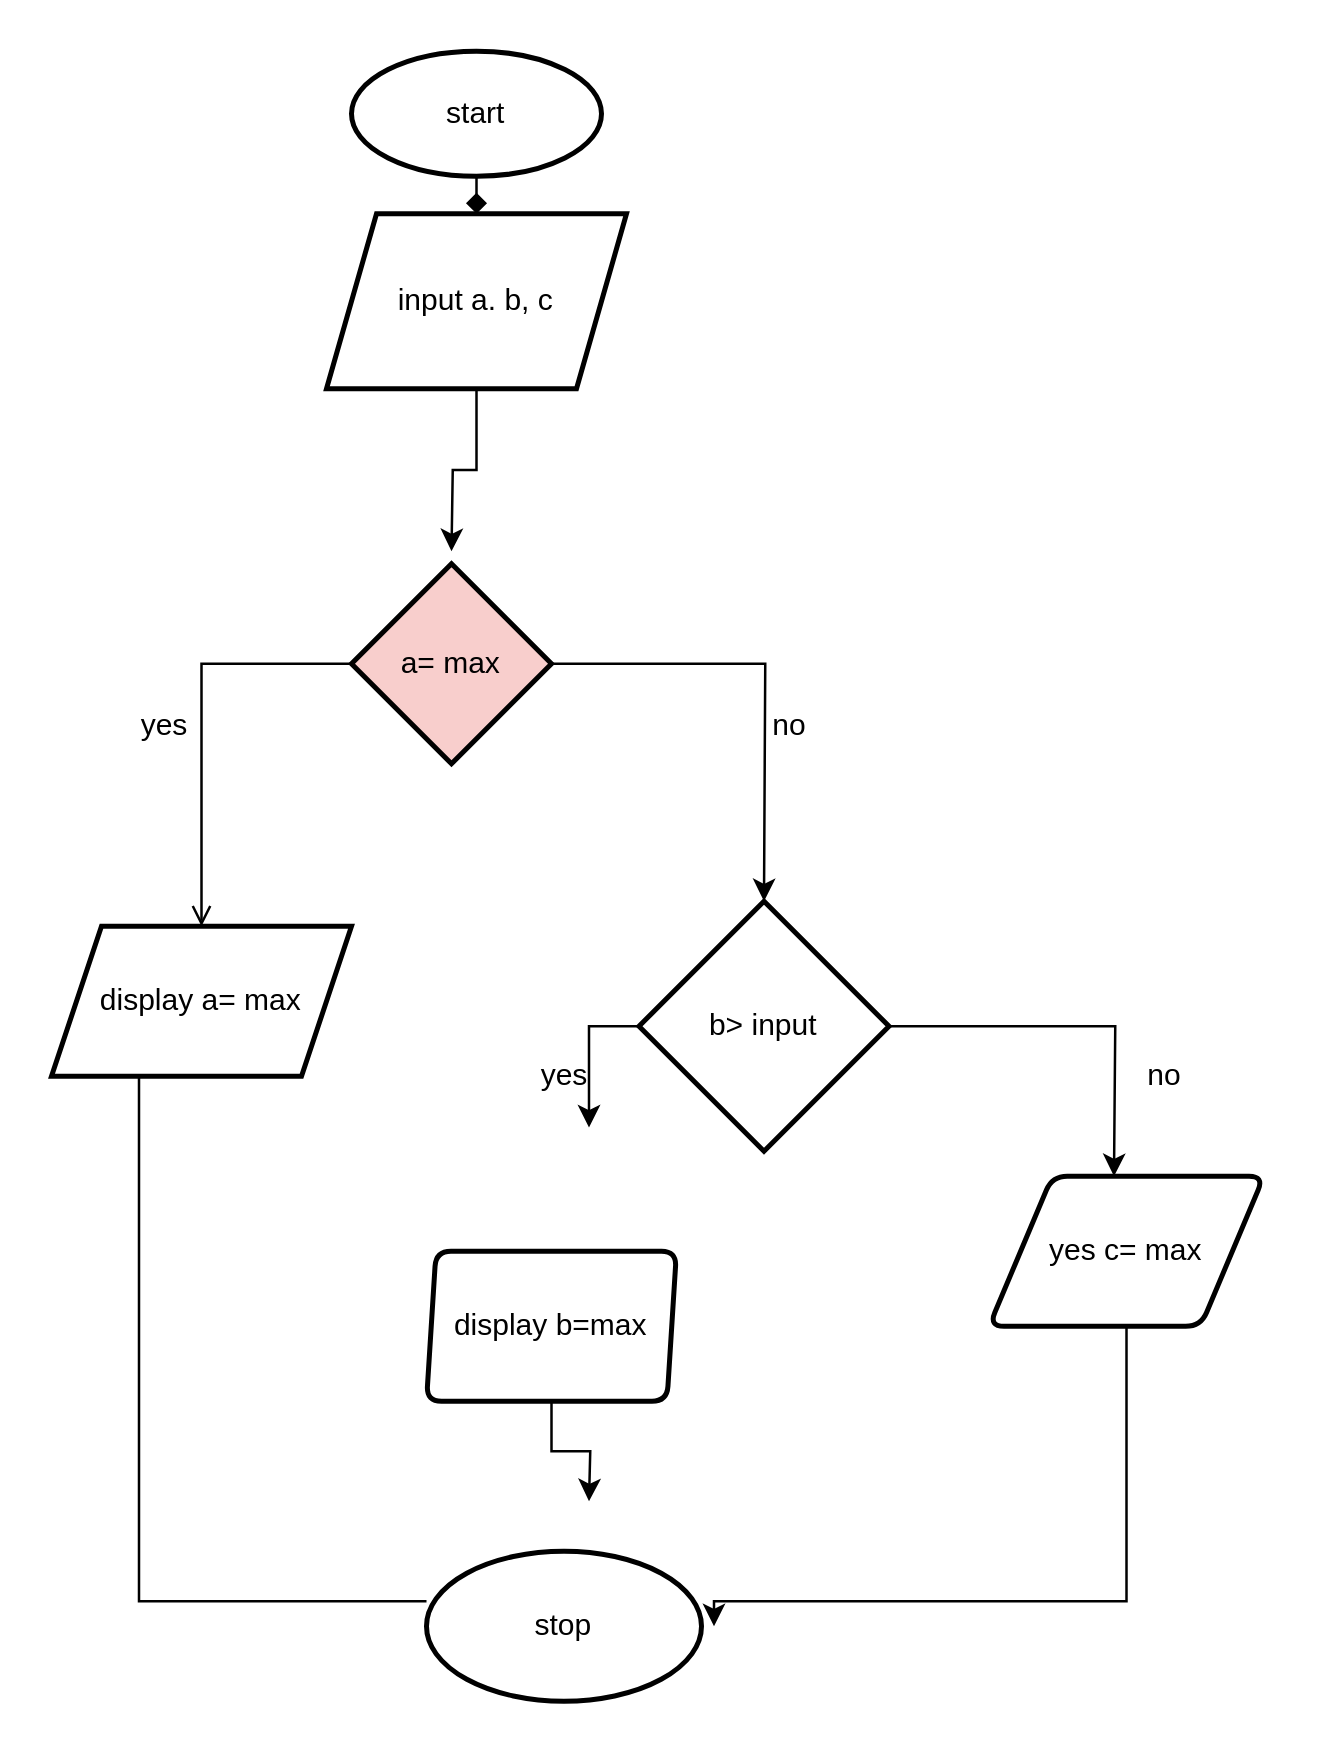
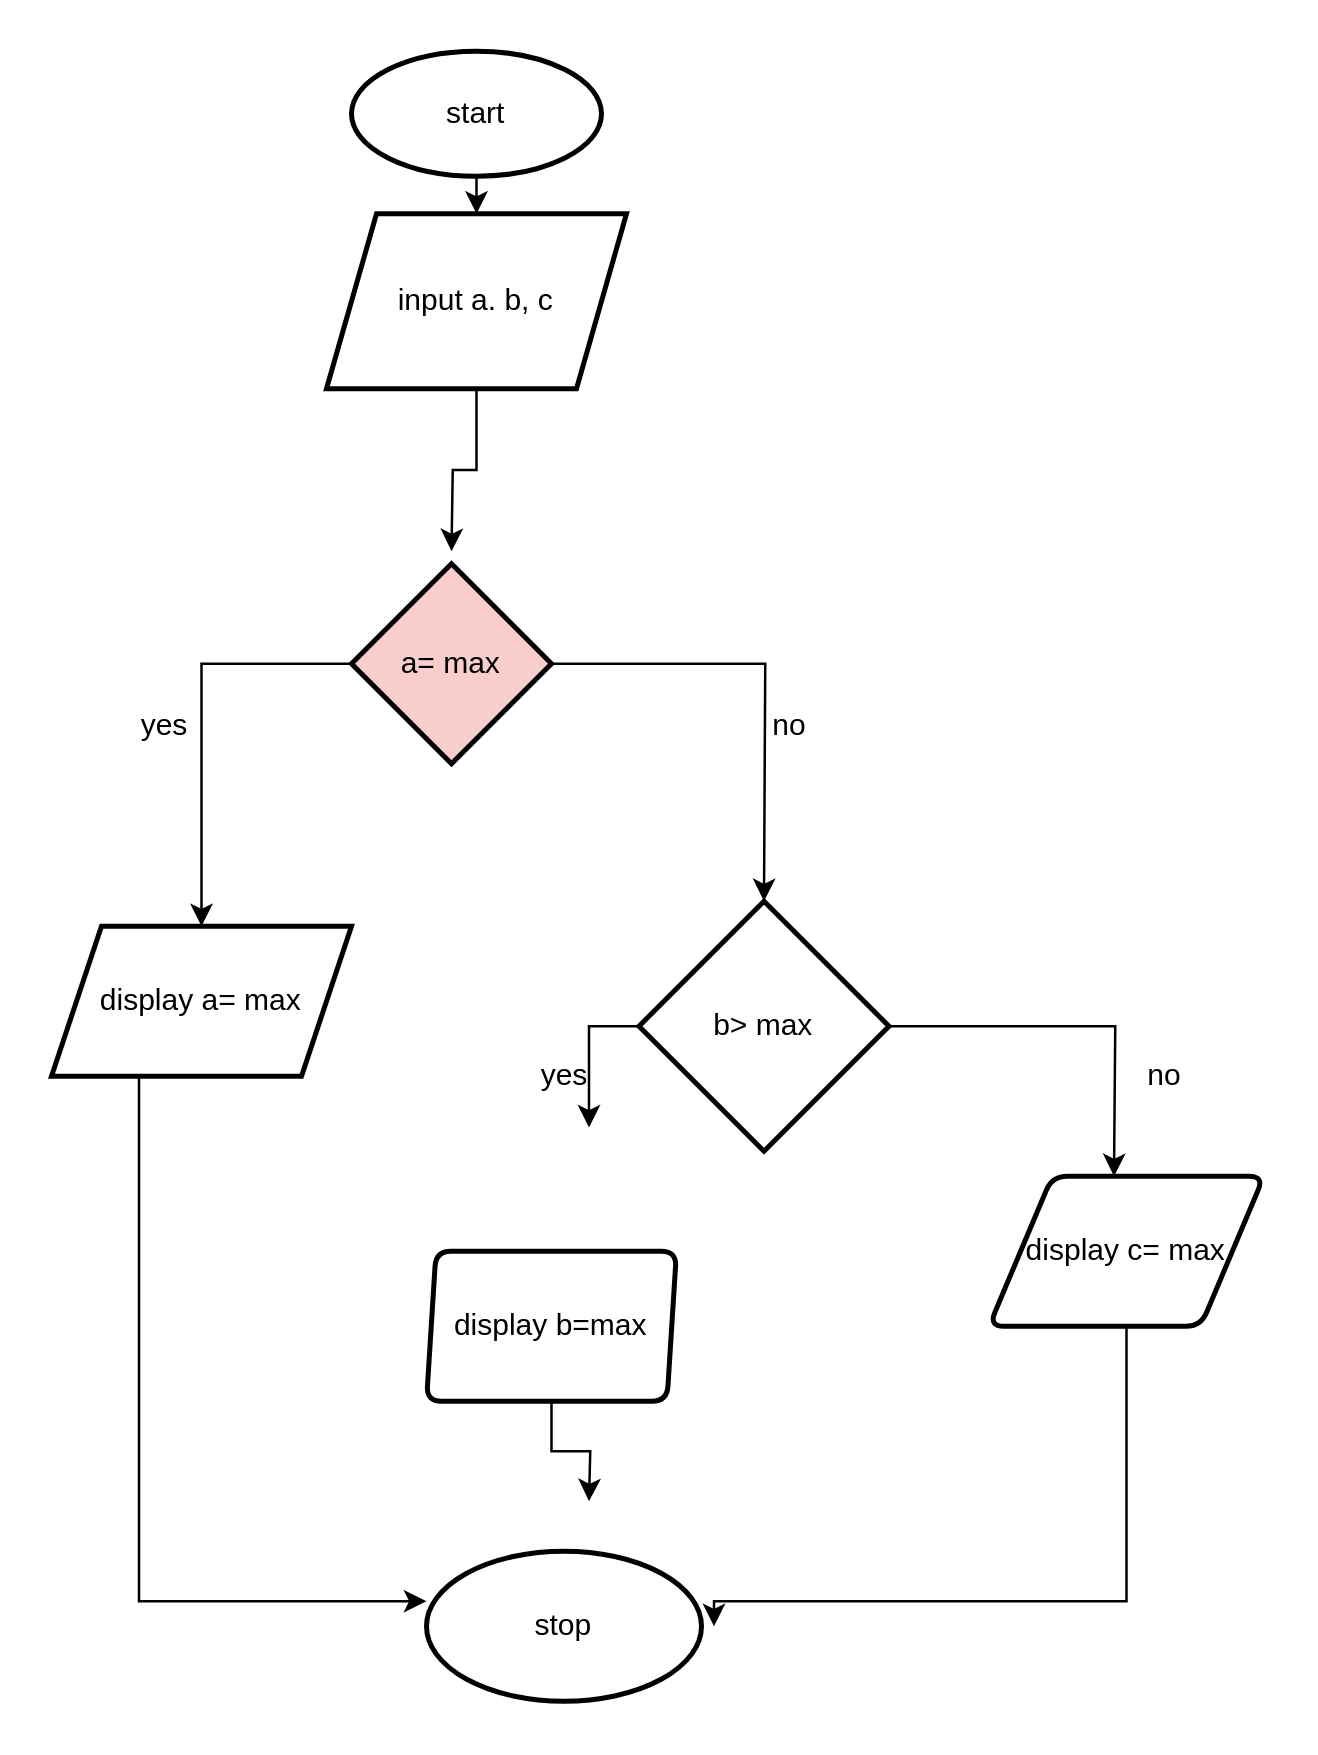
edge "start" -> "input a. b, c": arrowhead diamond -> classic
edge "a= max" -> "display a= max": arrowhead open -> classic
node "b> input": label "b> input" -> "b> max"
node "yes c= max": label "yes c= max" -> "display c= max"
edge "display a= max" -- "stop": arrowhead none -> classic
